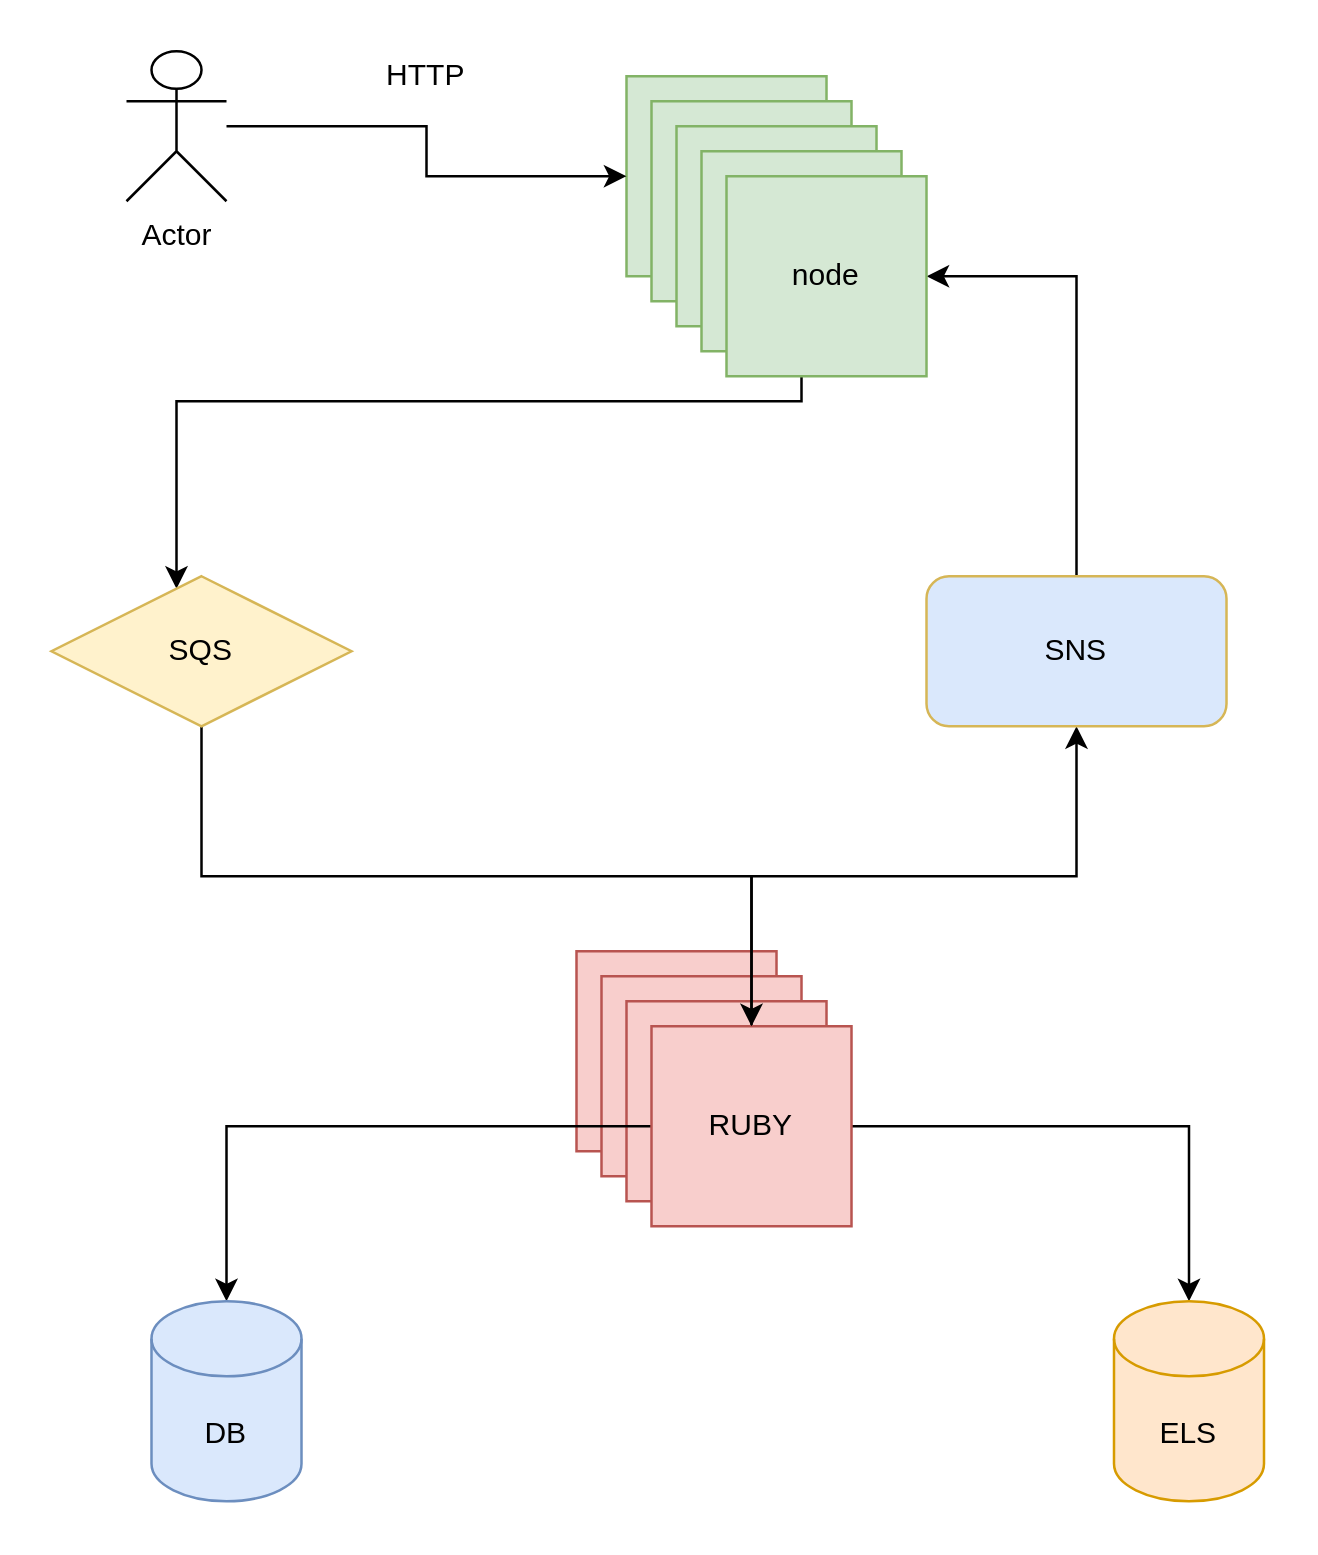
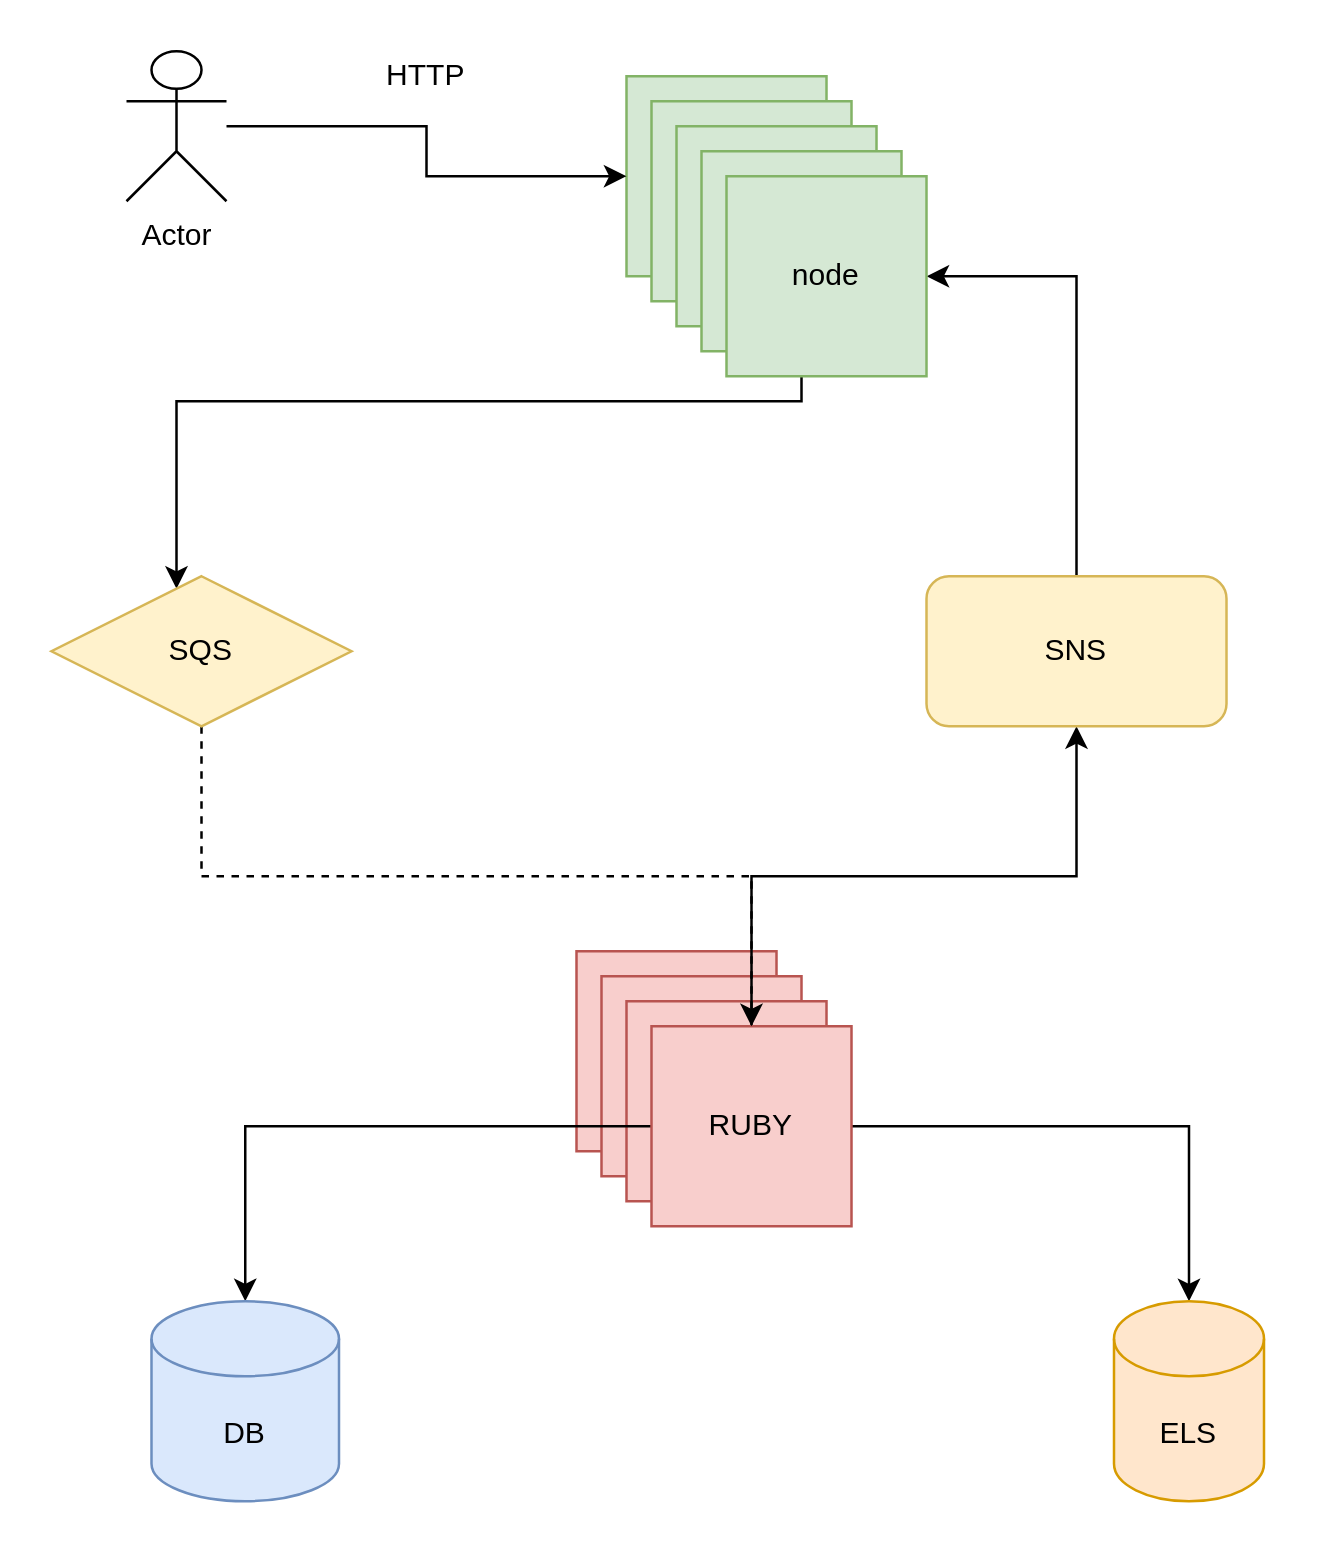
node "SNS": fillcolor #dae8fc -> #fff2cc
edge "SQS" -> "RUBY": style solid -> dashed
node "DB": size 150x200 -> 188x200
